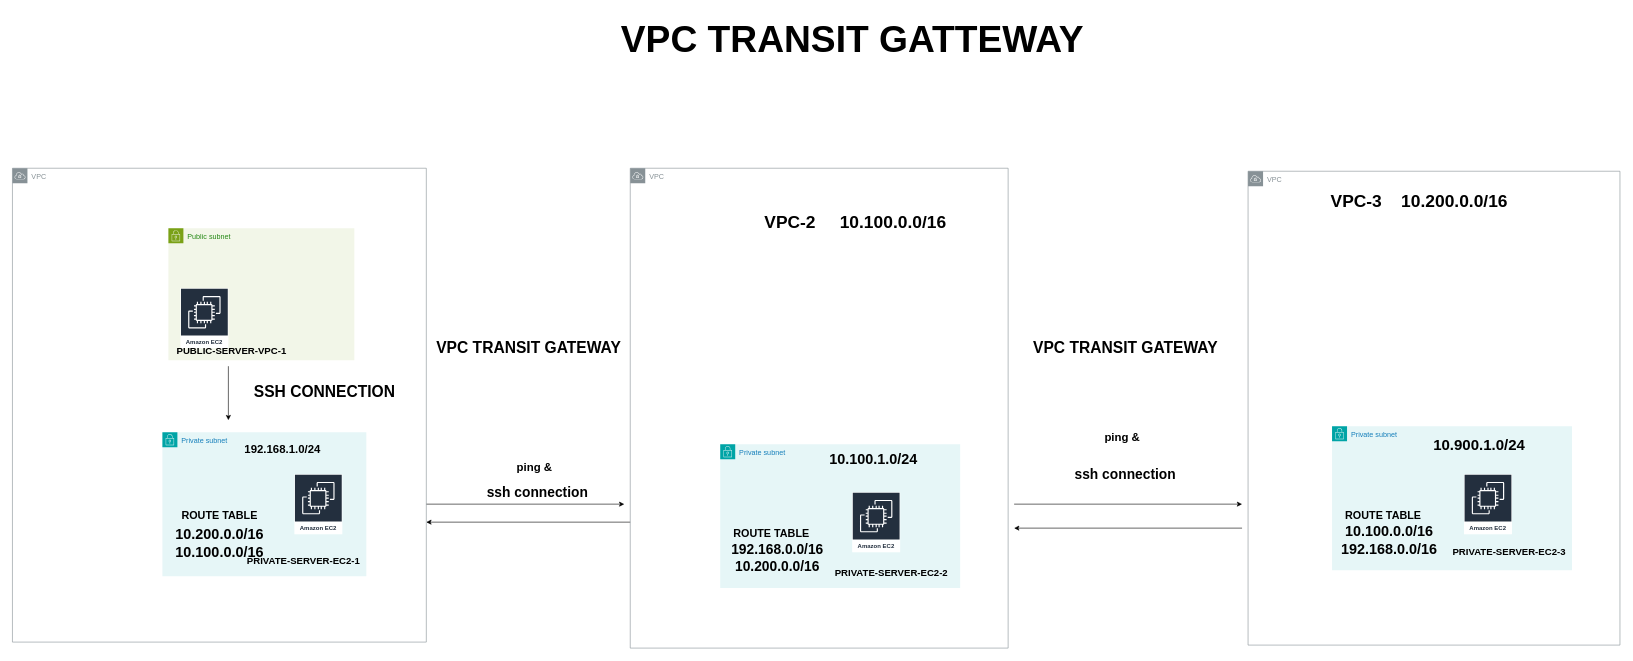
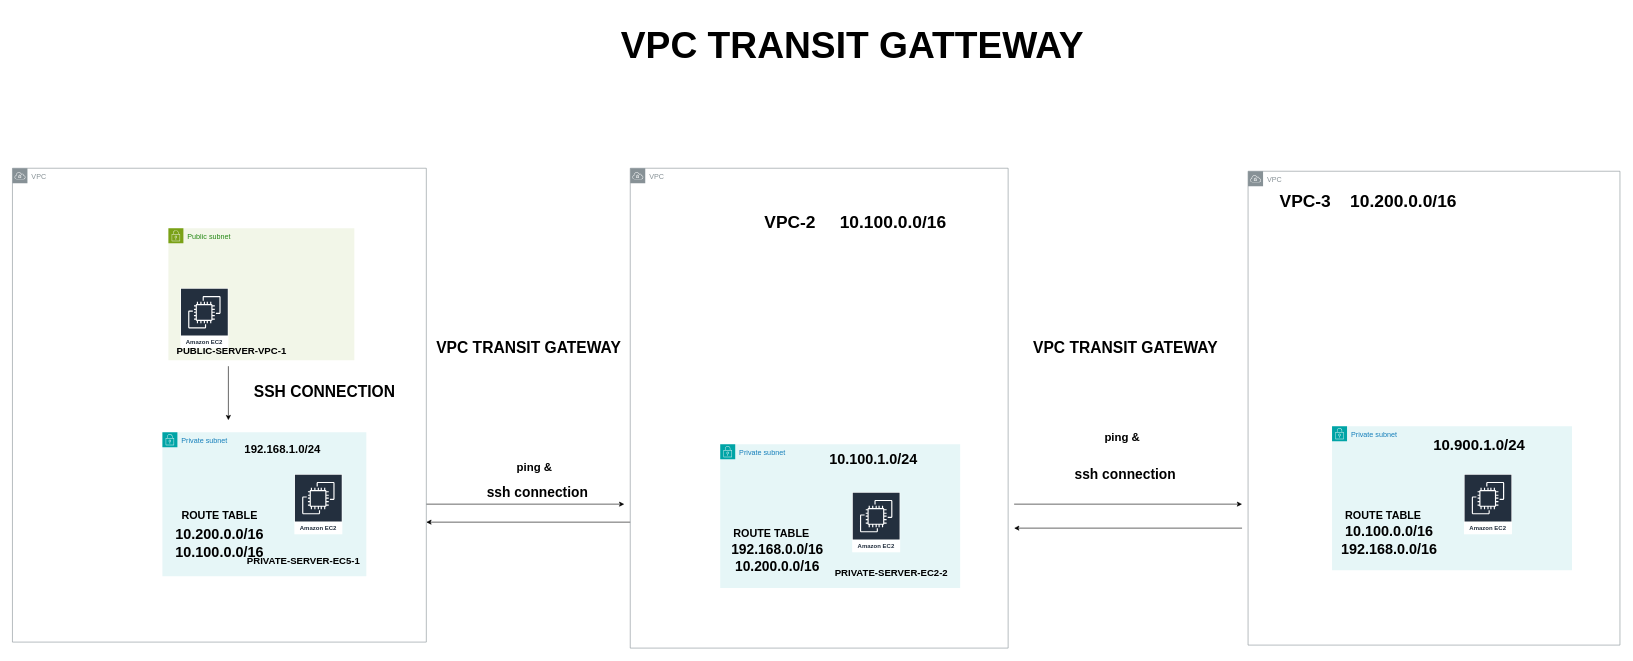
node "VPC TRANSIT GATTEWAY": moved (852, 39) -> (852, 45)
node "VPC-3 10.200.0.0/16": moved (1419, 201) -> (1368, 201)
node "PRIVATE-SERVER-EC2-3": removed
node "PRIVATE-SERVER-EC2-1": label "PRIVATE-SERVER-EC2-1" -> "PRIVATE-SERVER-EC5-1"
